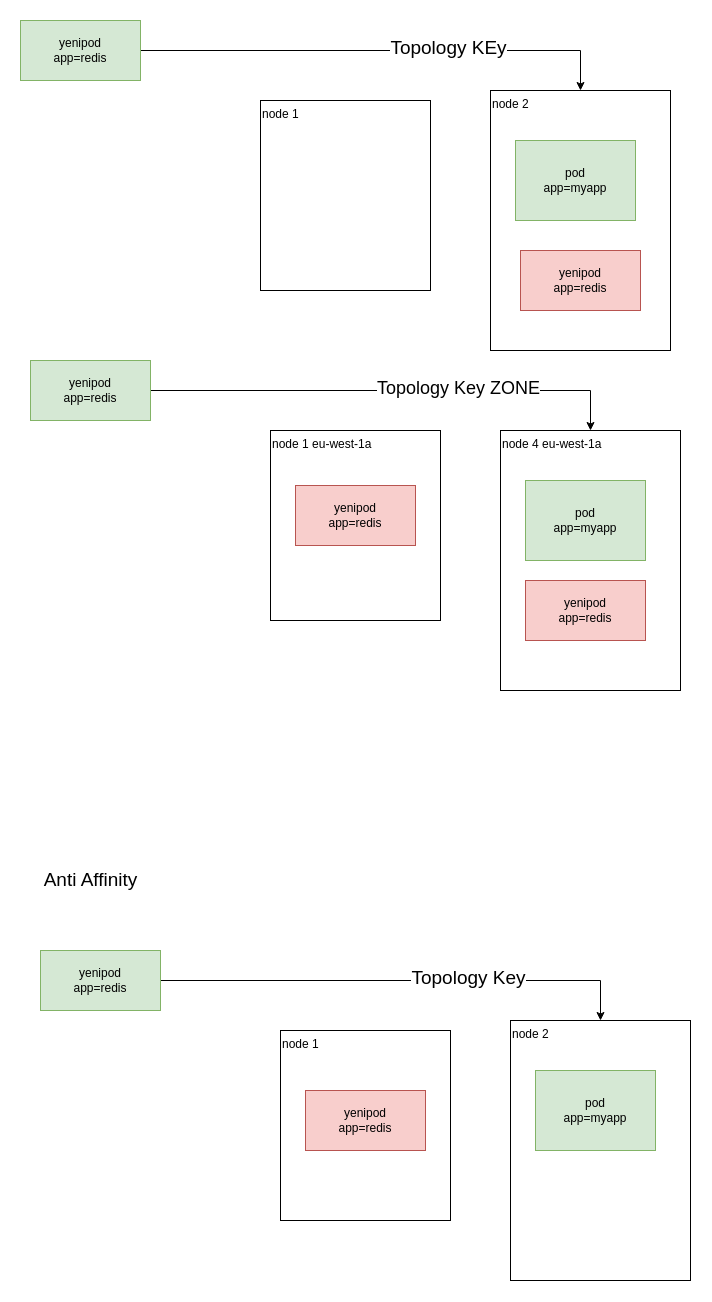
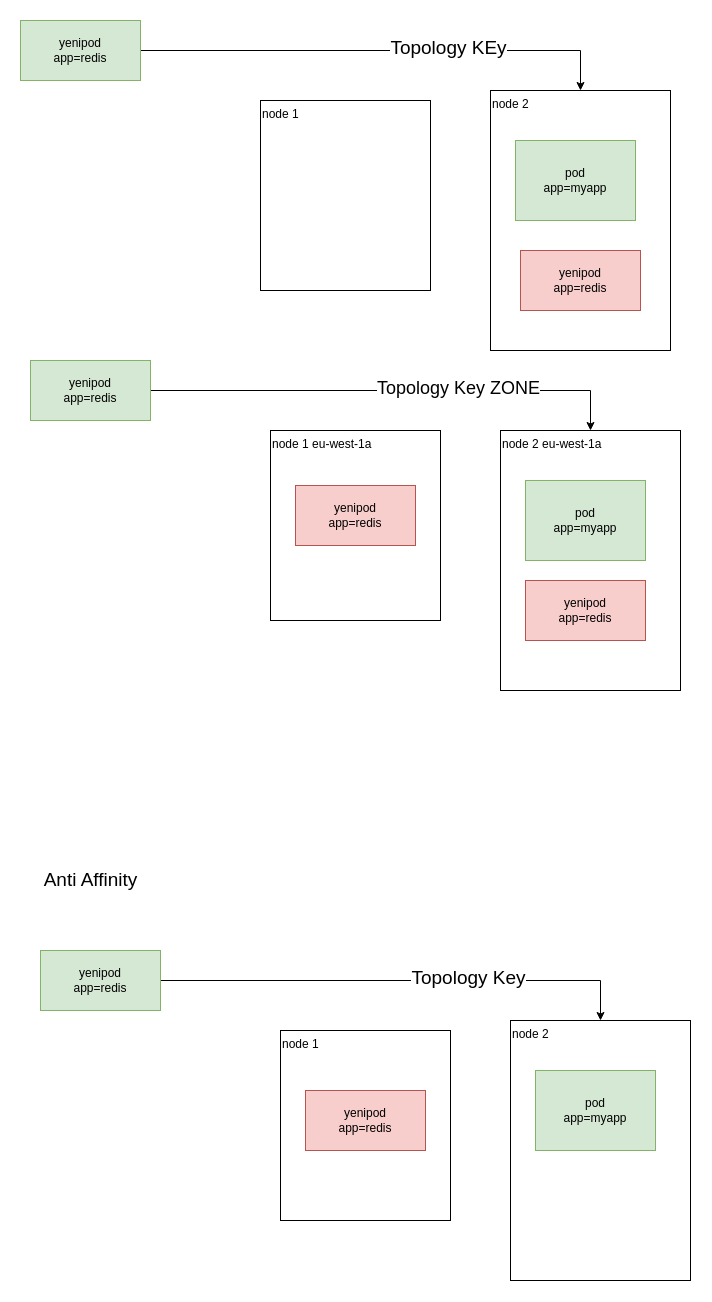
node "node 4 eu-west-1a": label "node 4 eu-west-1a" -> "node 2 eu-west-1a"
